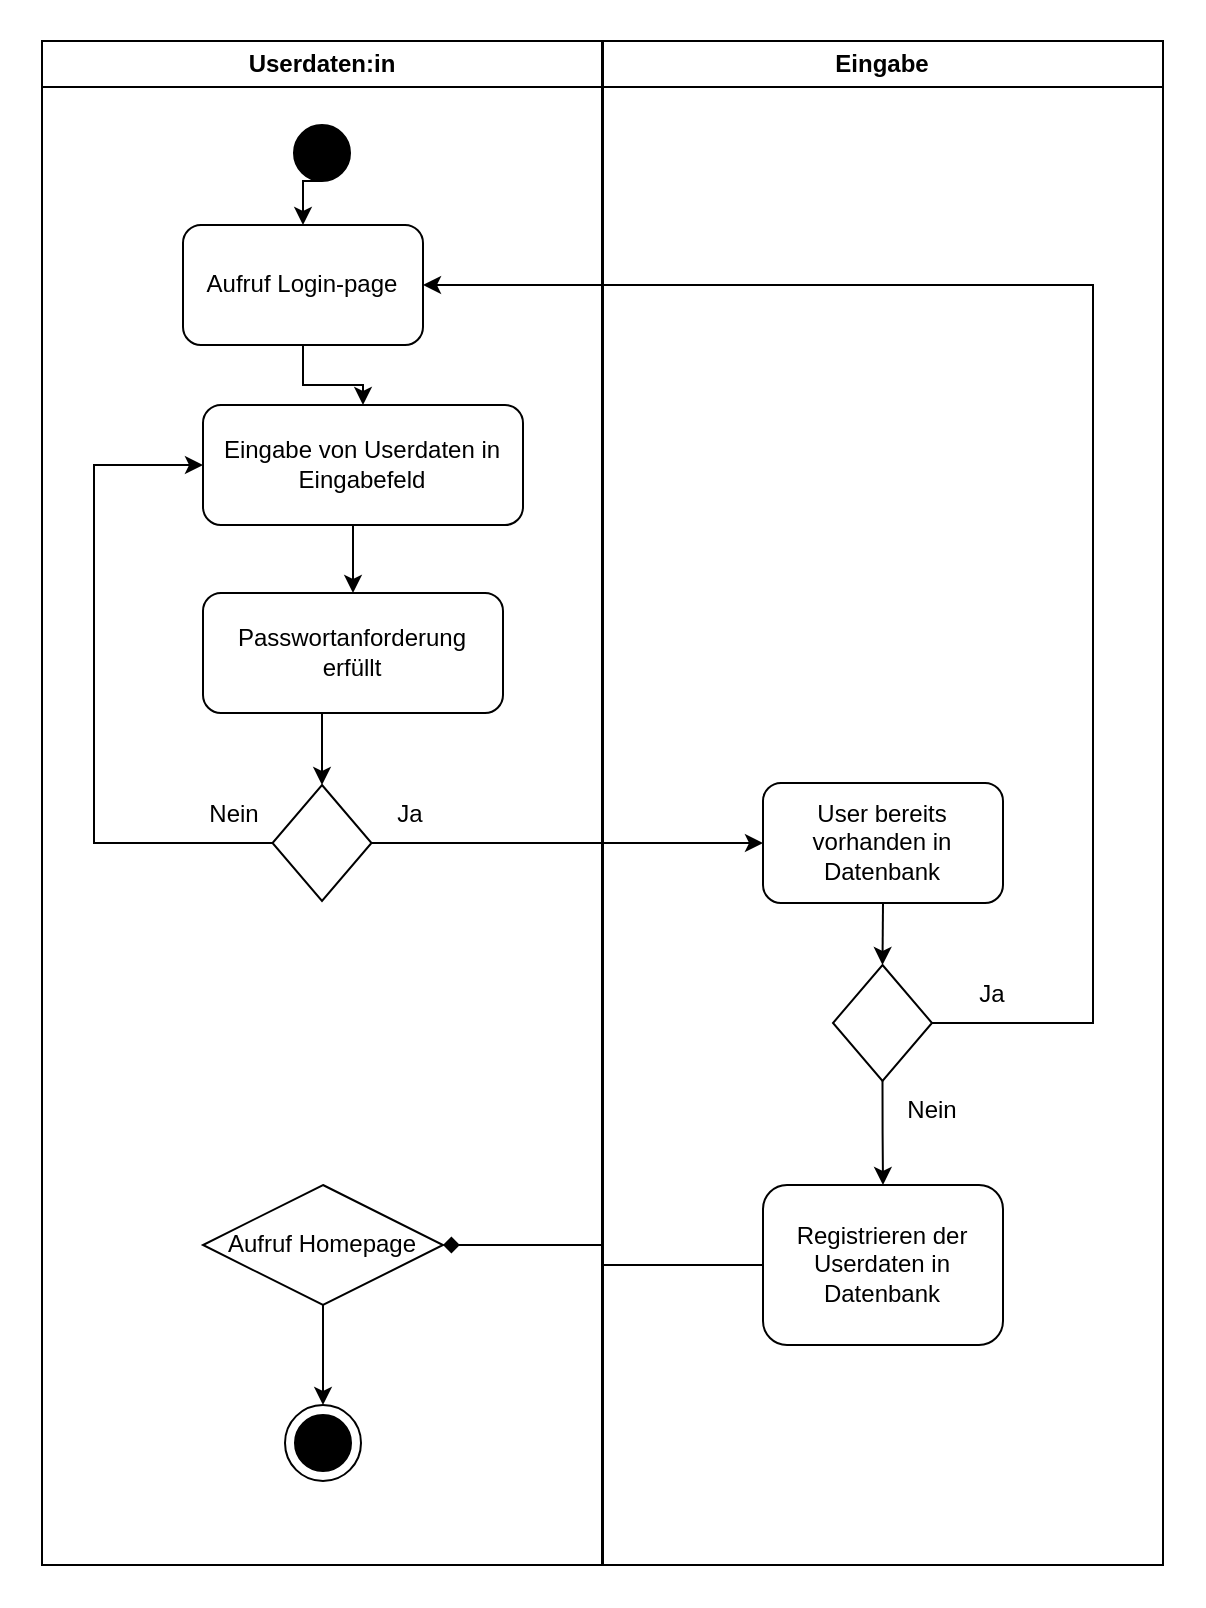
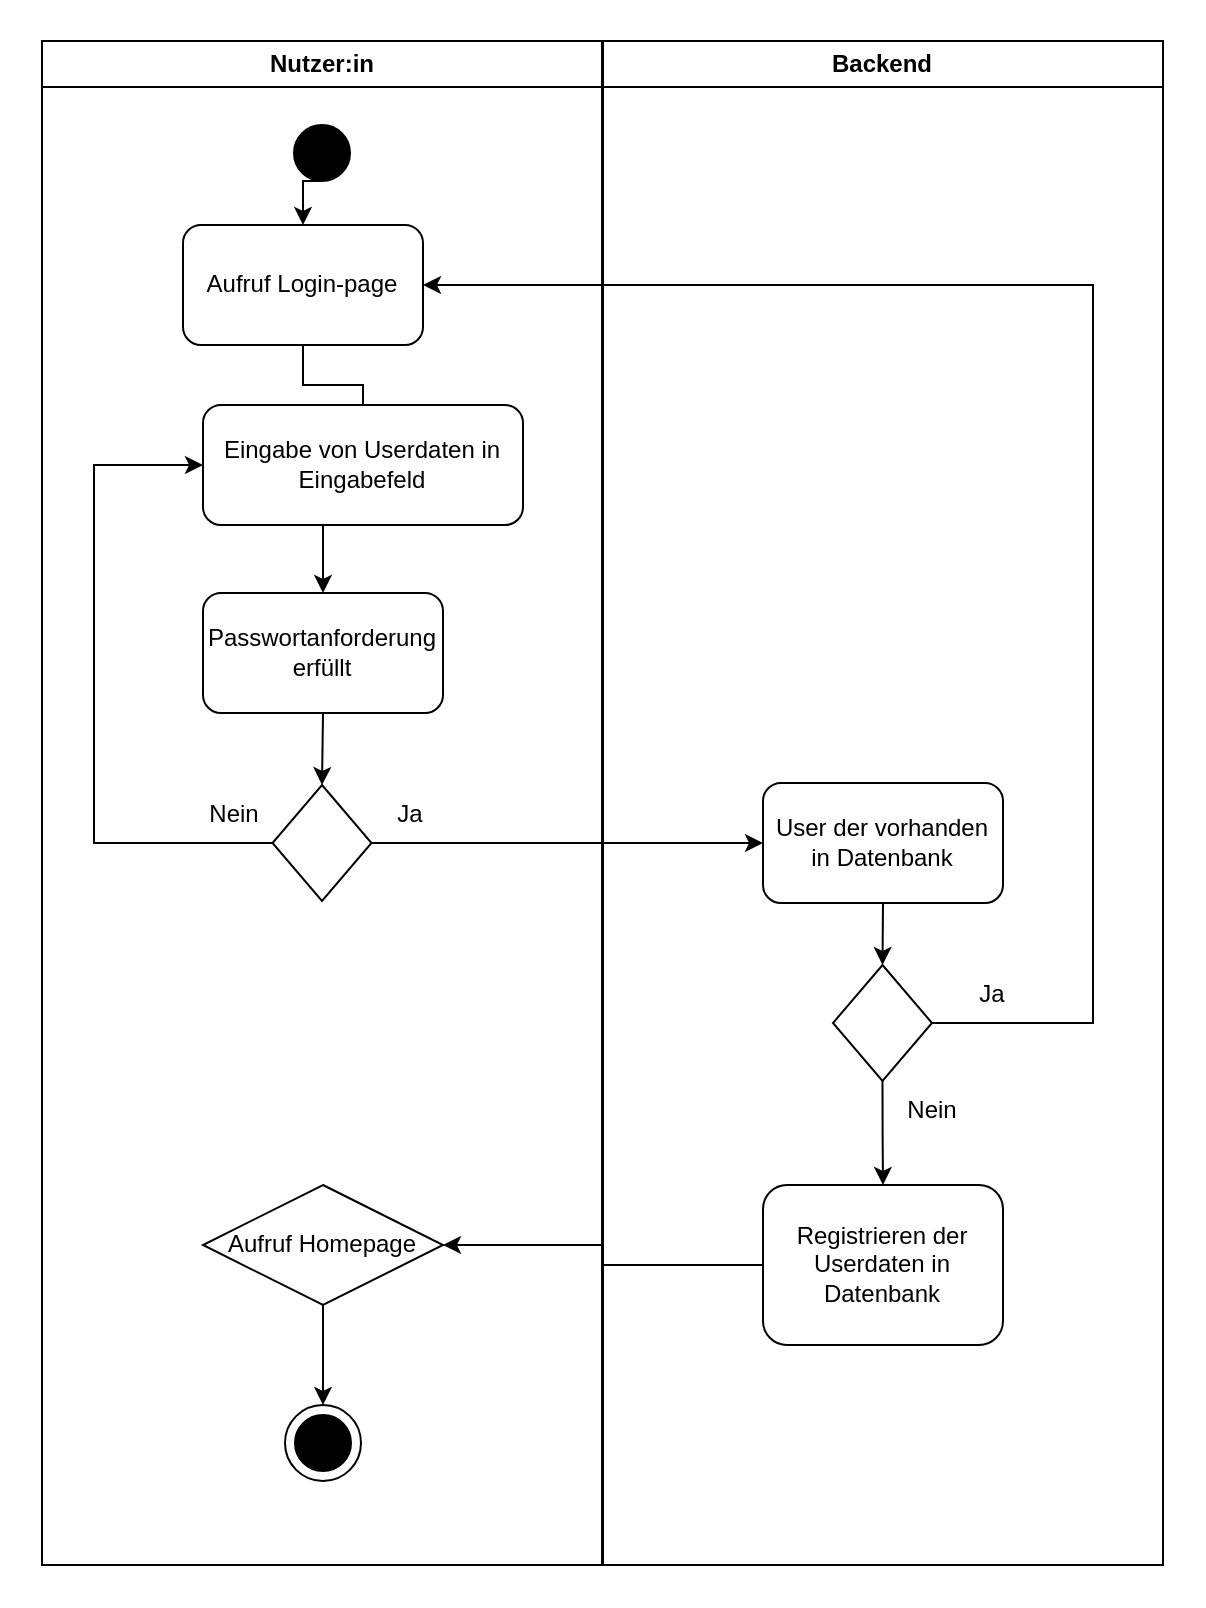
node "Userdaten:in": label "Userdaten:in" -> "Nutzer:in"
node "Eingabe": label "Eingabe" -> "Backend"
edge "Aufruf Login-page" -> "Eingabe von Userdaten in Eingabefeld": arrowhead classic -> none
node "Passwortanforderung erfüllt": size 300x120 -> 240x120
node "User bereits vorhanden in Datenbank": label "User bereits vorhanden in Datenbank" -> "User der vorhanden in Datenbank"
edge "Registrieren der Userdaten in Datenbank" -> "Aufruf Homepage": arrowhead diamond -> classic
